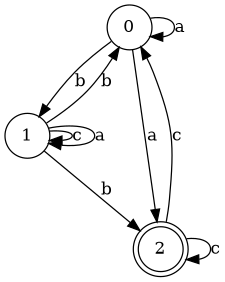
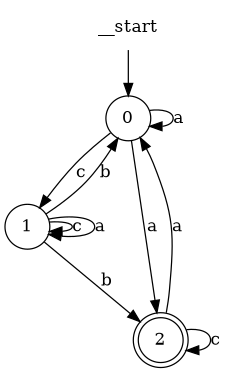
node "__start": added
edge "0" -> "1": label "b" -> "c"
edge "2" -> "0": label "c" -> "a"
